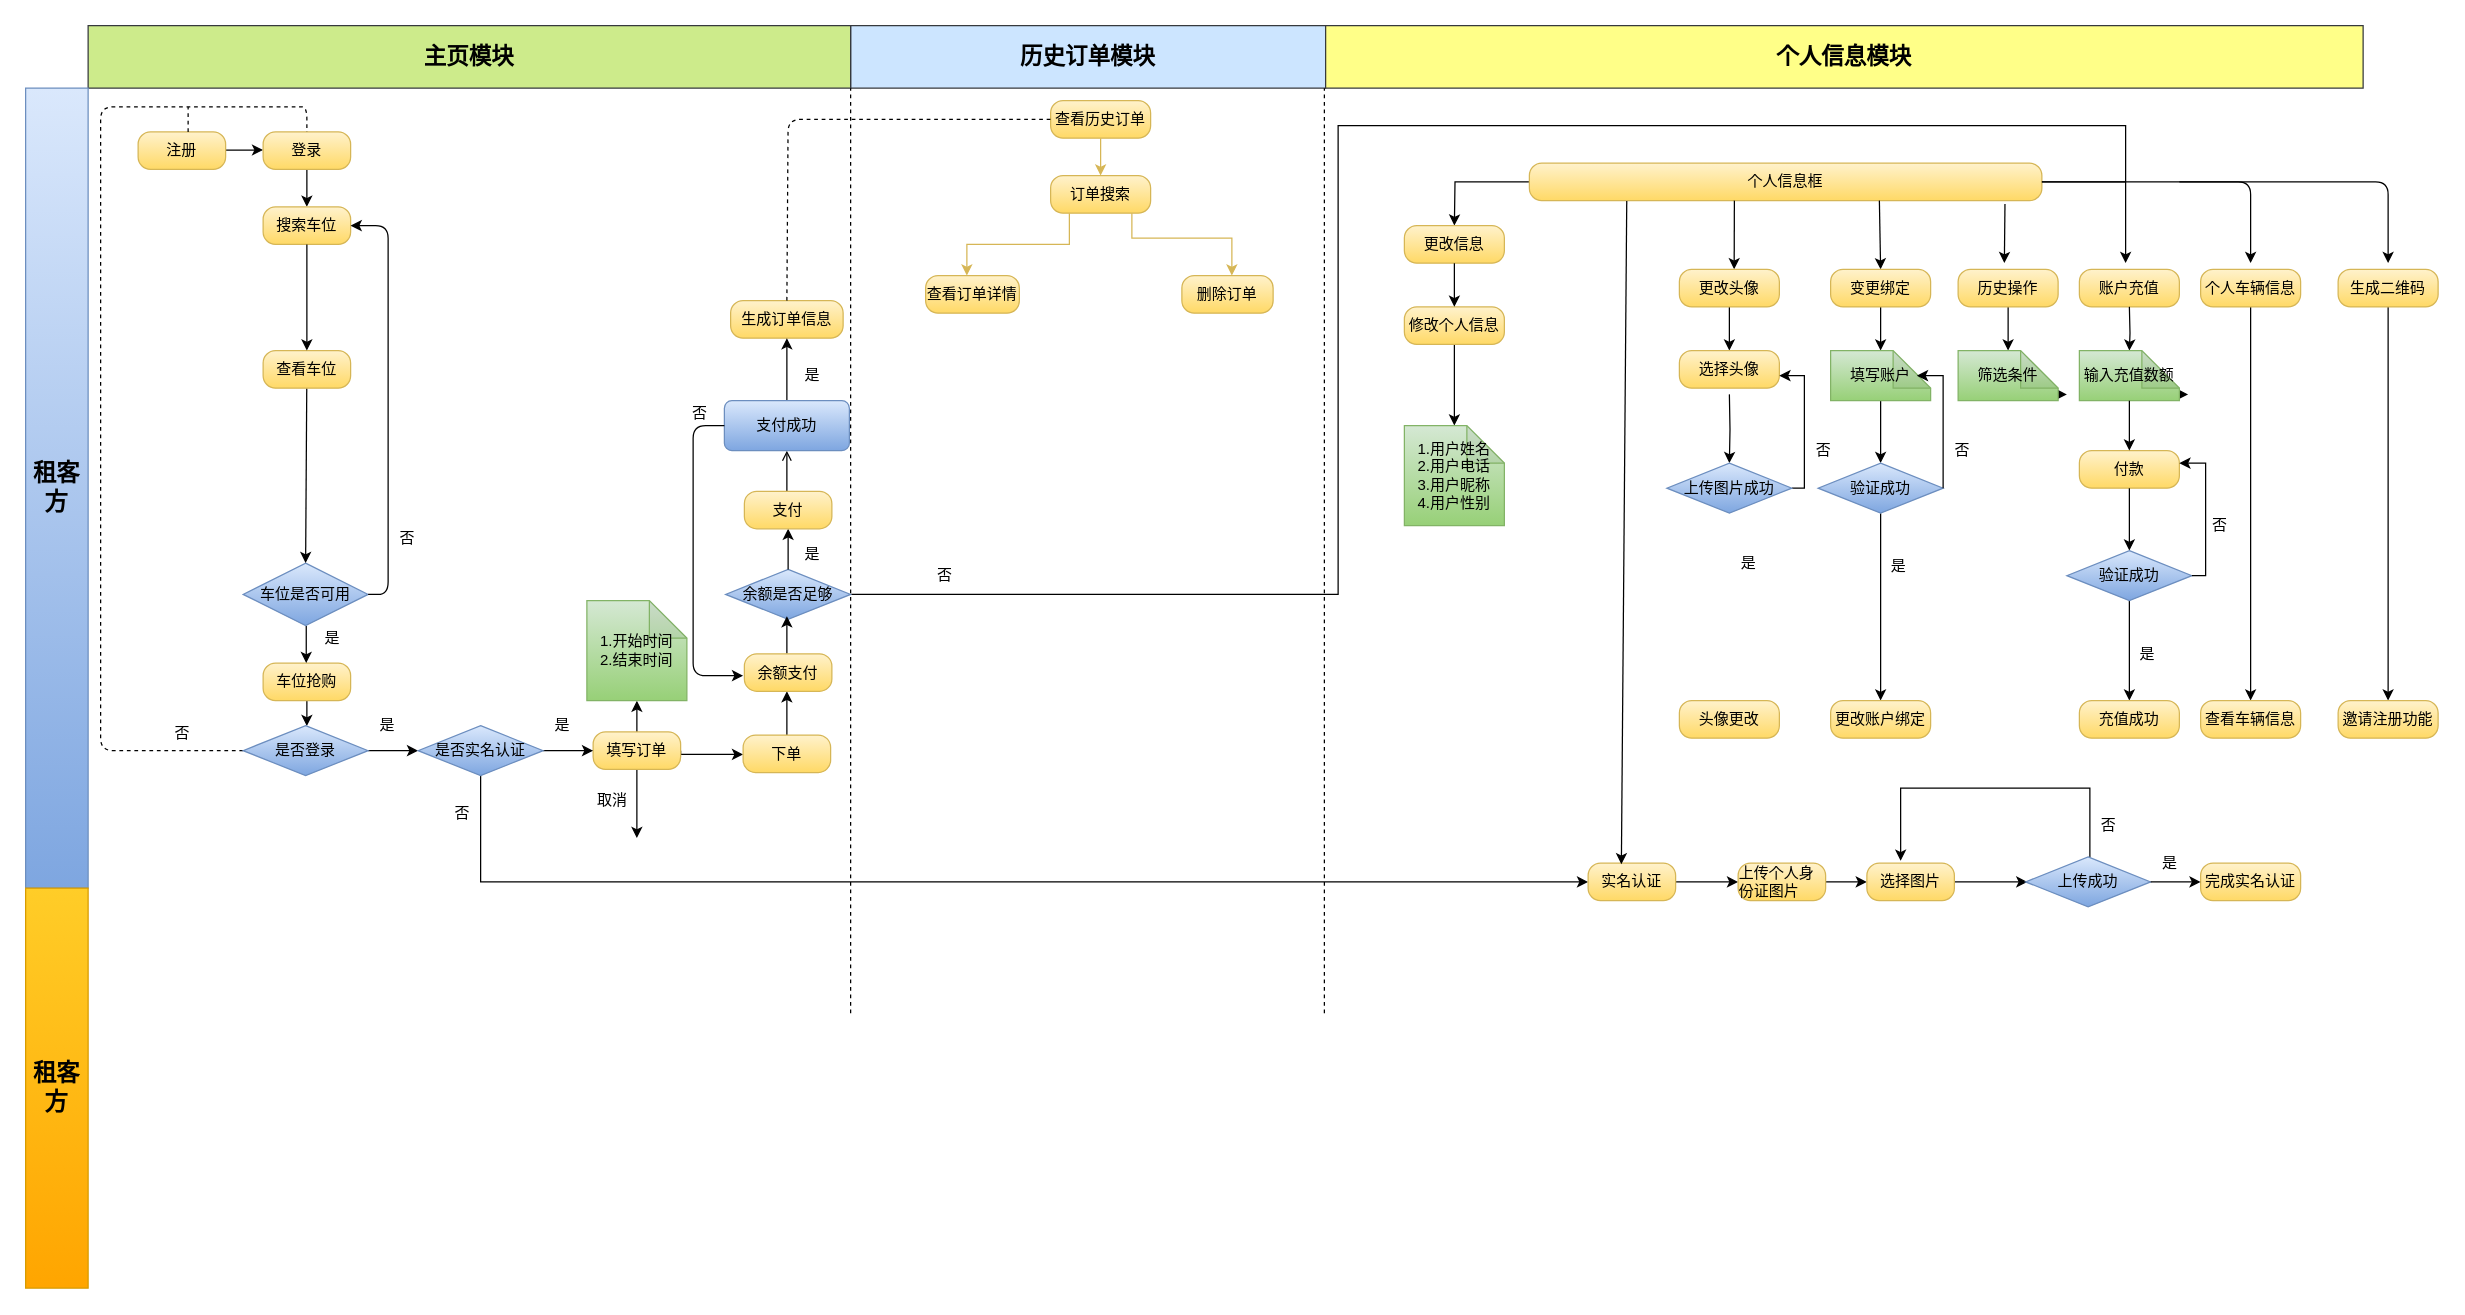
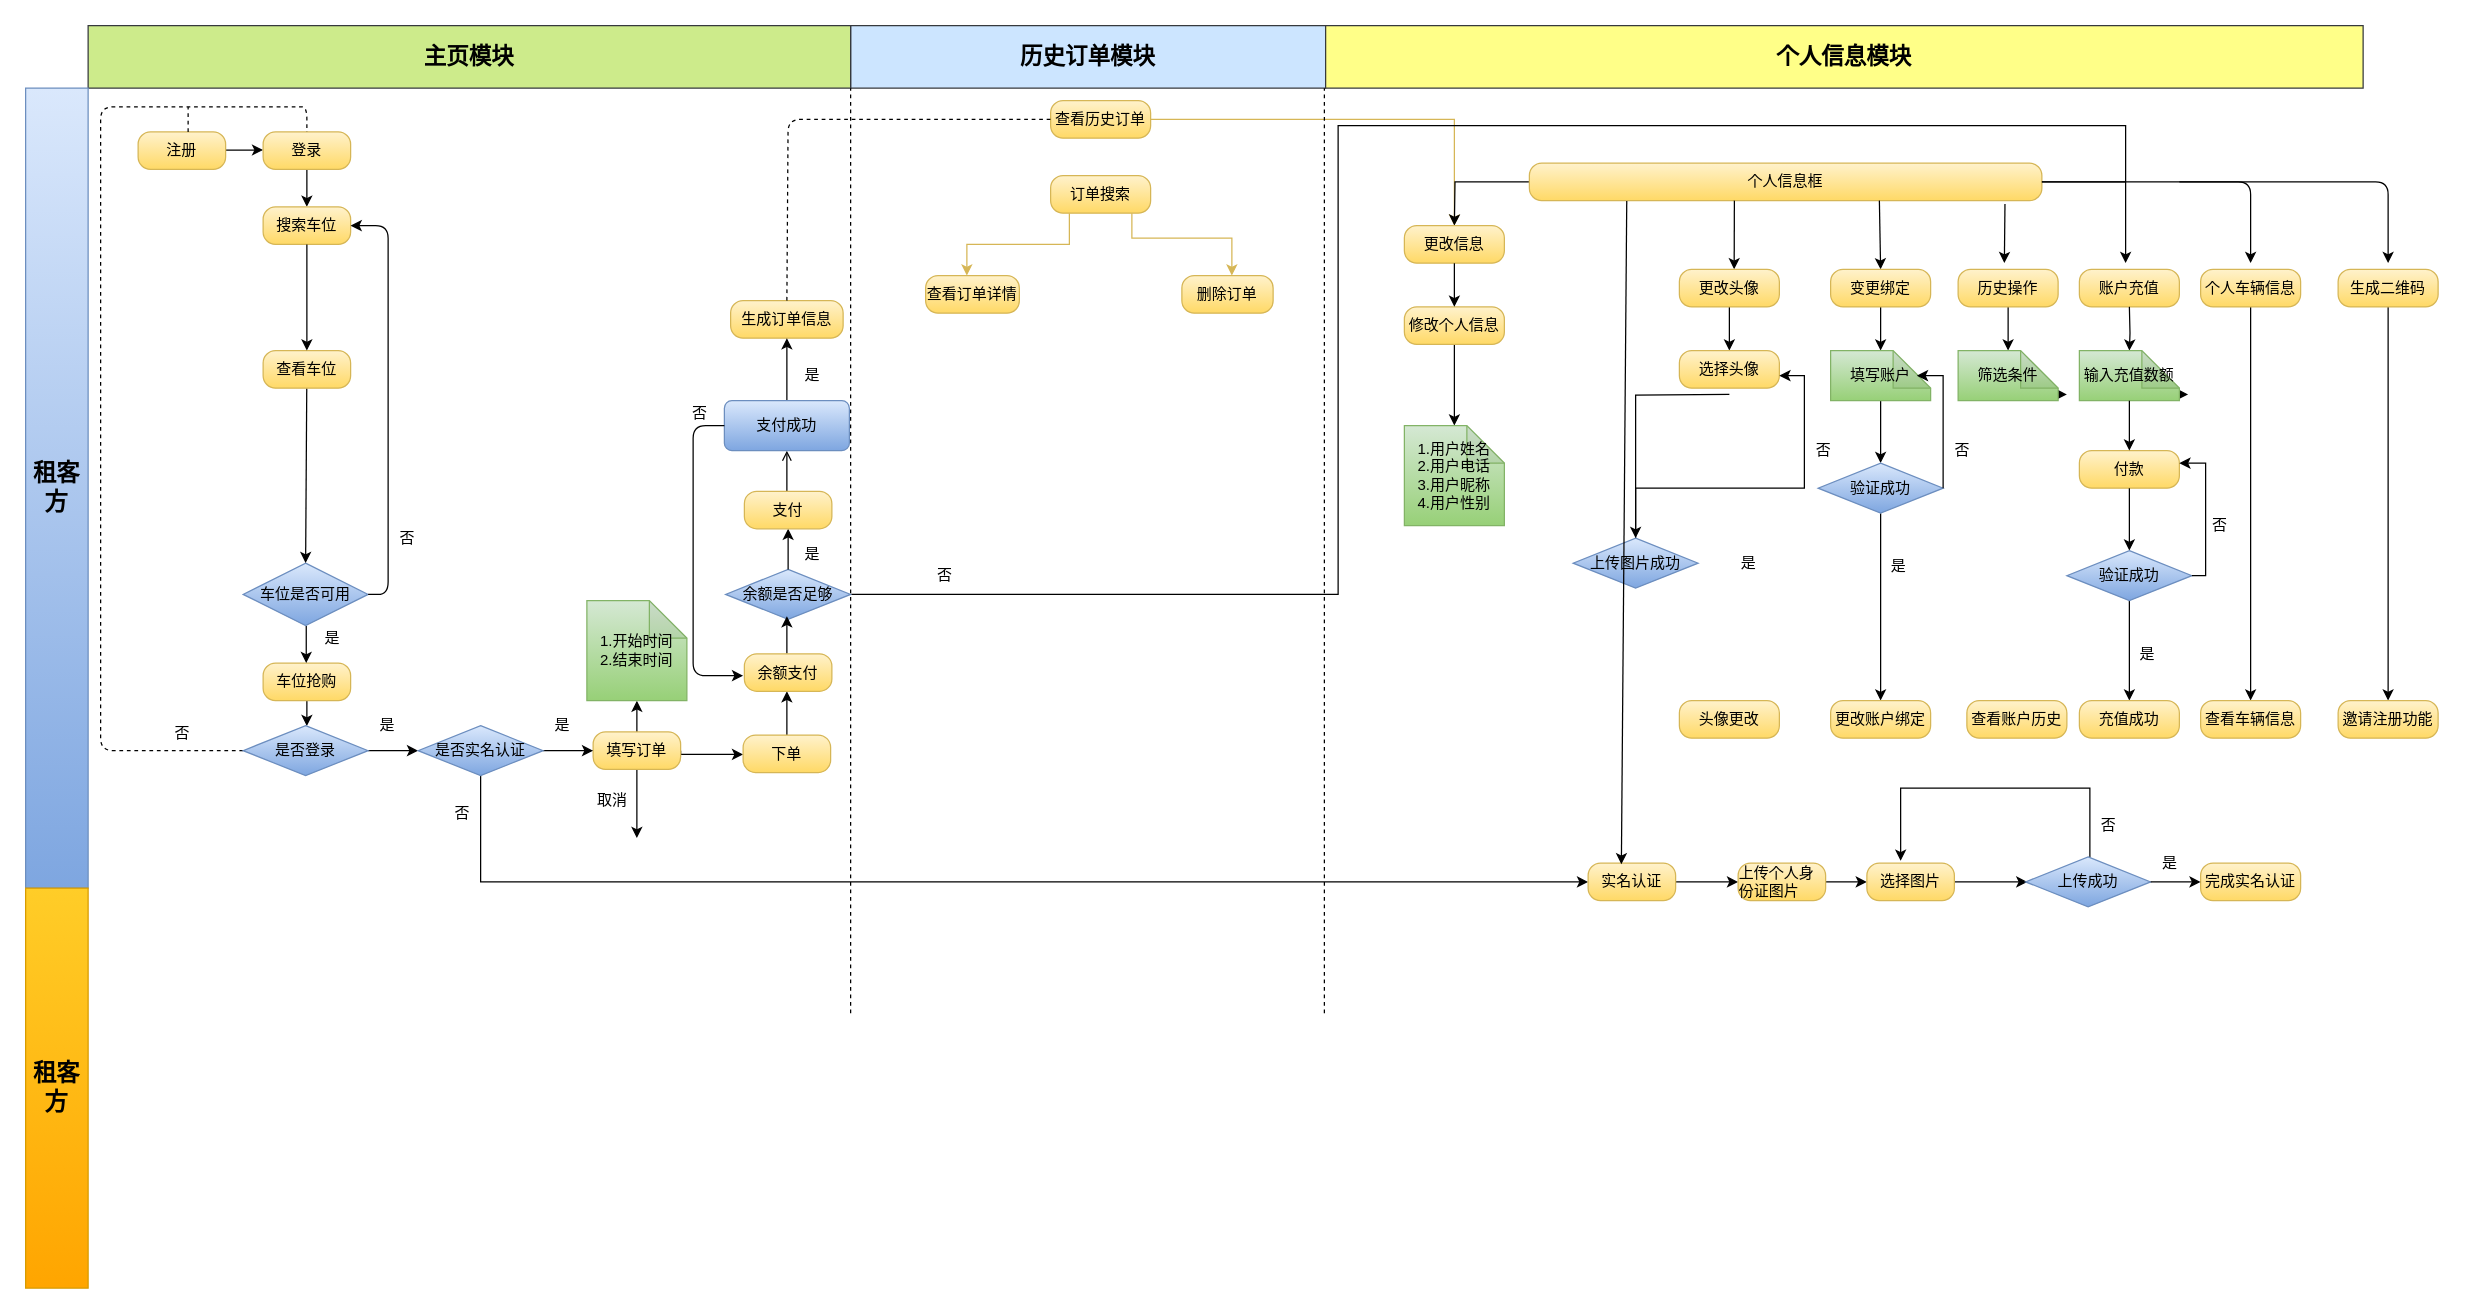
edge "查看历史订单" -> "订单搜索": now "查看历史订单" -> "更改信息"
node "上传图片成功": moved (1729, 488) -> (1636, 563)
node "查看账户历史": added
